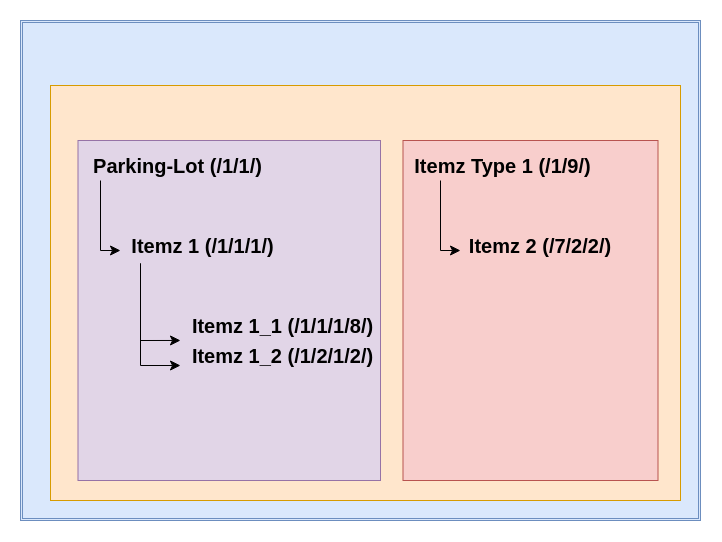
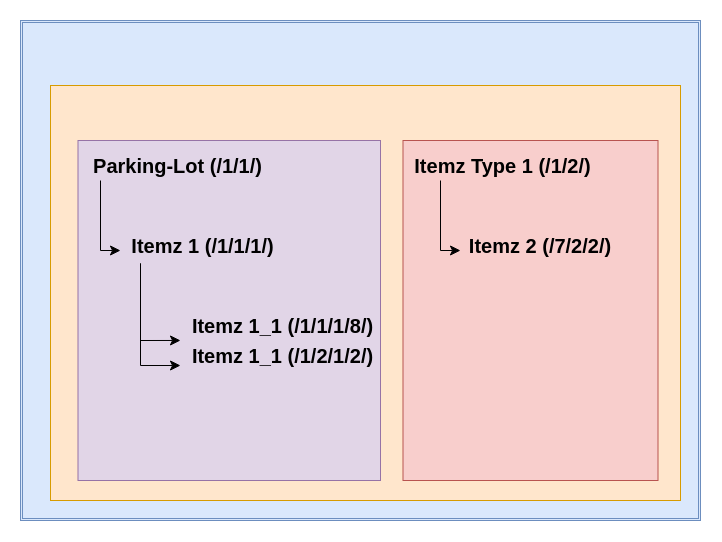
node "Itemz Type 1 (/1/9/)": label "Itemz Type 1 (/1/9/)" -> "Itemz Type 1 (/1/2/)"
node "Itemz 1_2 (/1/2/1/2/)": label "Itemz 1_2 (/1/2/1/2/)" -> "Itemz 1_1 (/1/2/1/2/)"
